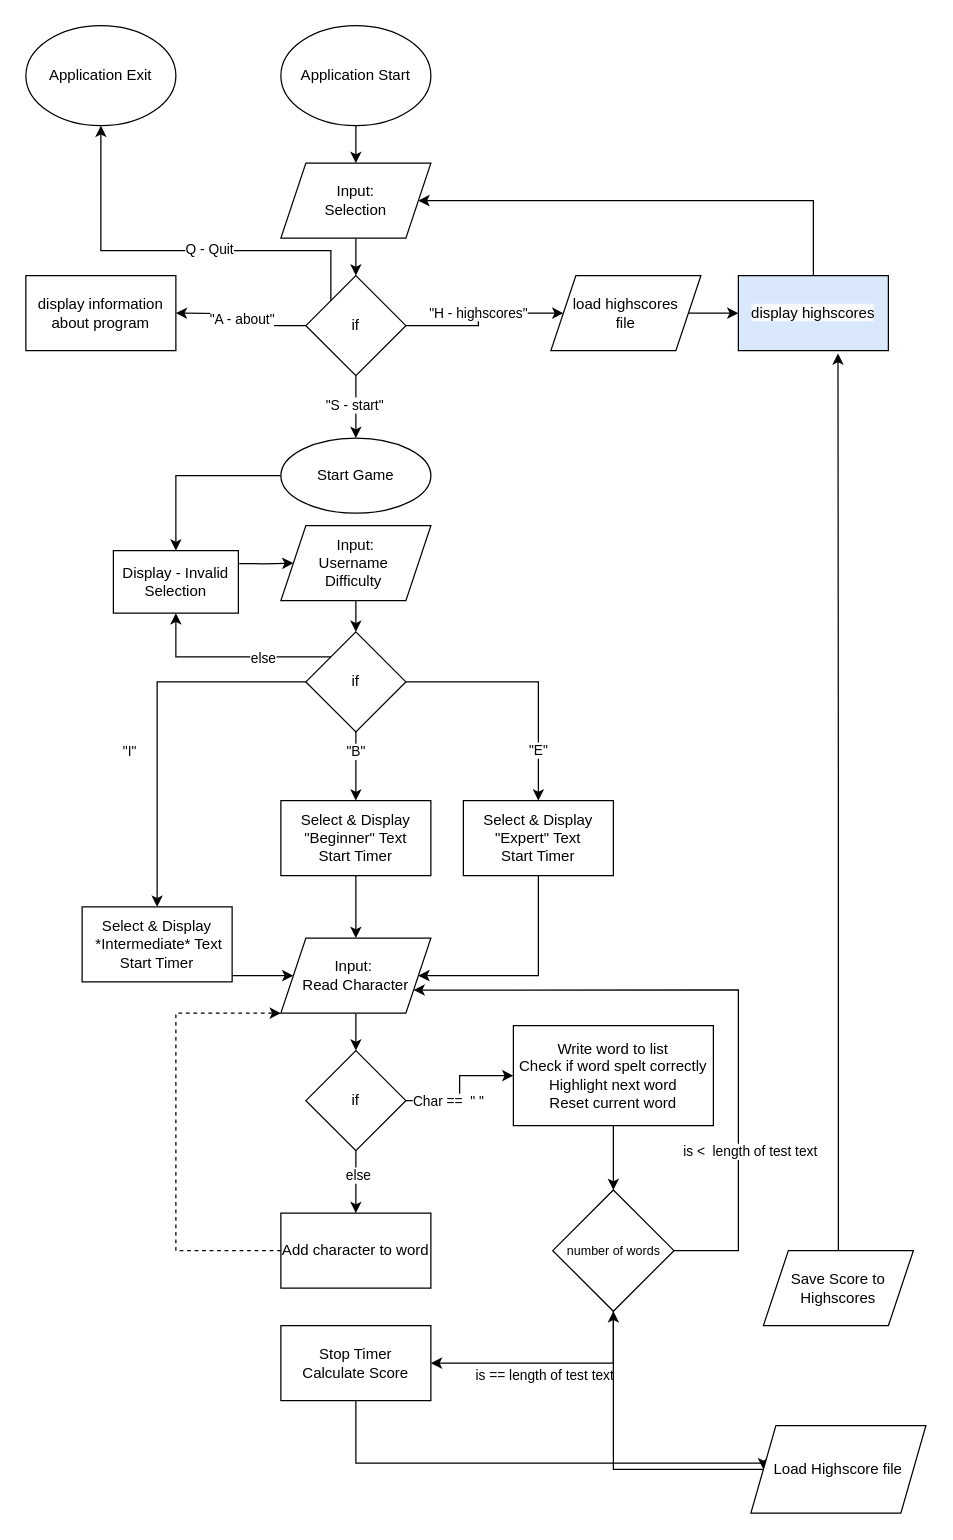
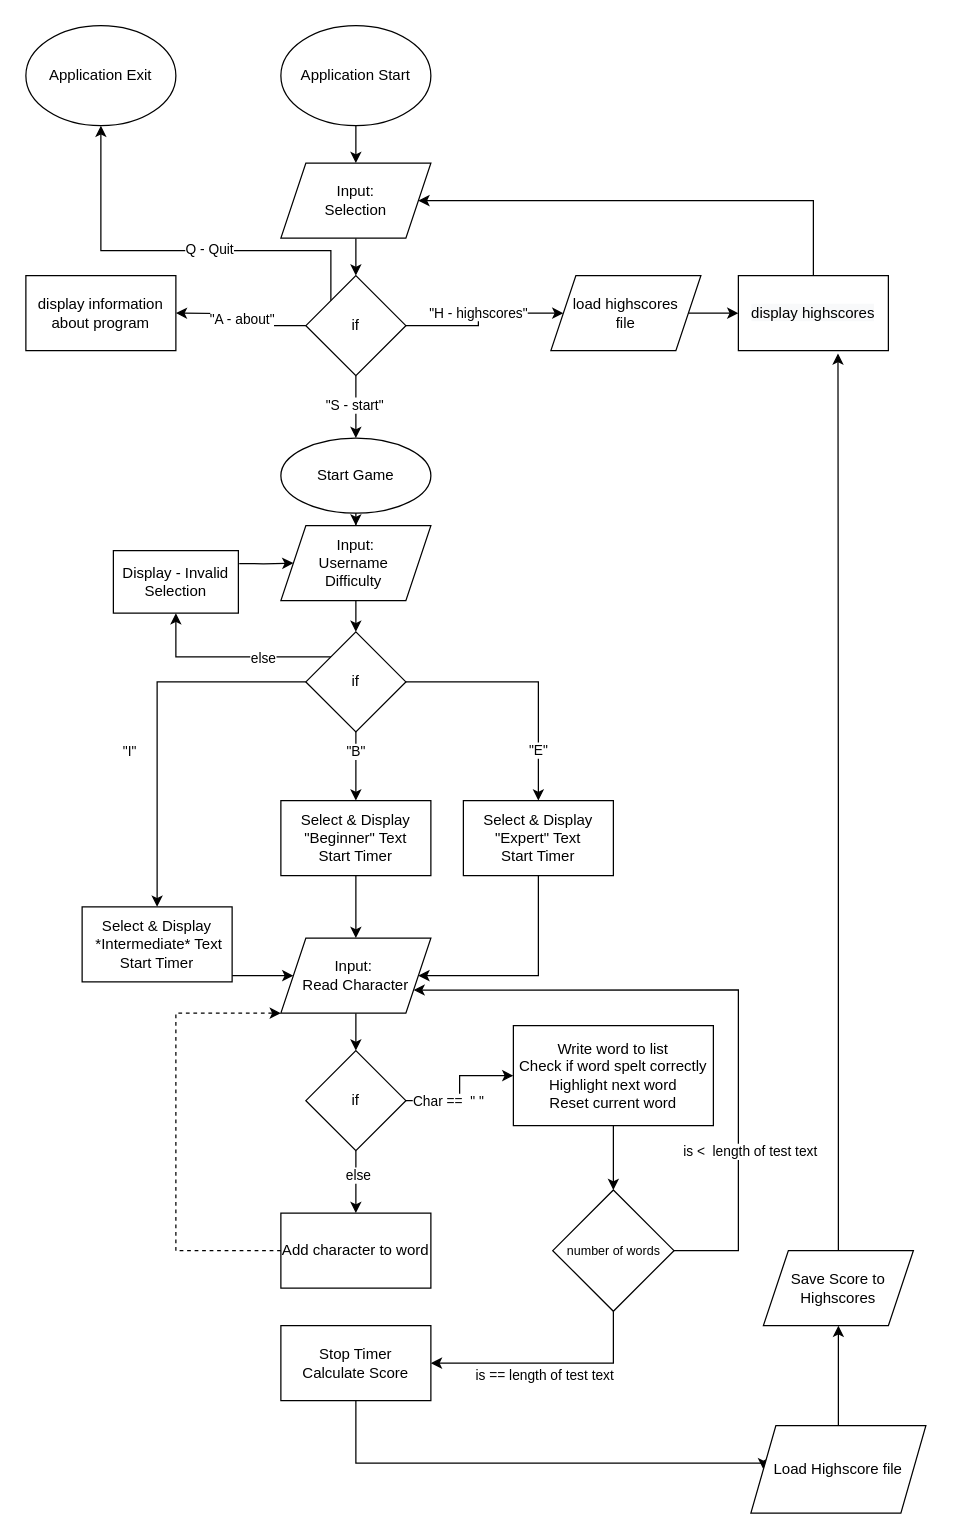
node "display highscores": fillcolor #dae8fc -> #ffffff
edge "Start Game" -> "Display - Invalid Selection": now "Start Game" -> "Input: Username Difficulty"
edge "Load Highscore file" -> "number of words": now "Load Highscore file" -> "Save Score to Highscores"
